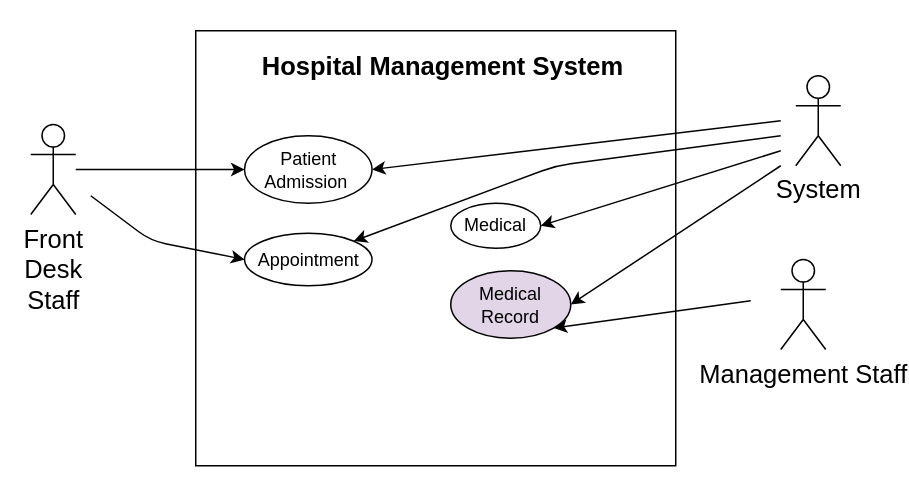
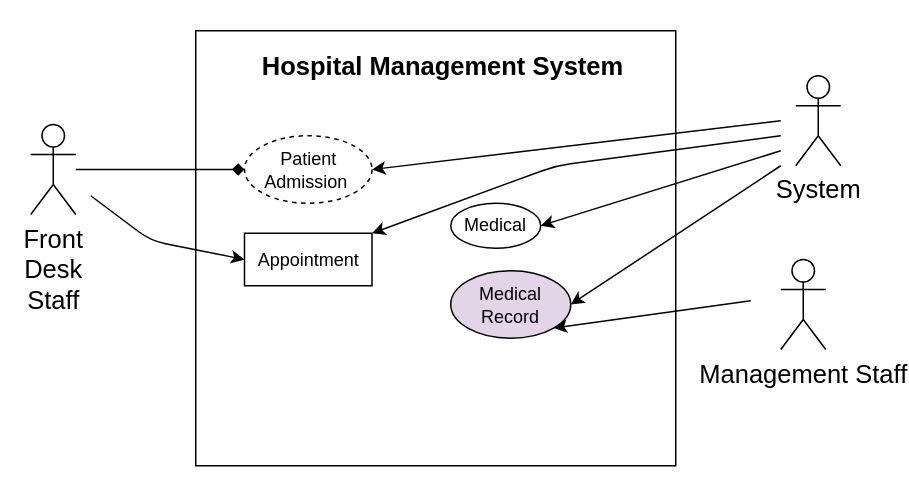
edge "Front Desk Staff" -> "Patient Admission": arrowhead classic -> diamond
node "Patient Admission": style solid -> dashed
node "Appointment": shape ellipse -> rectangle
